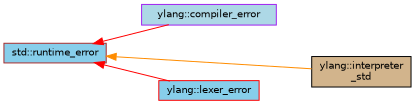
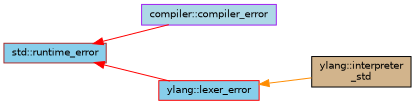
node "ylang::compiler_error": label "ylang::compiler_error" -> "compiler::compiler_error"
edge "ylang::interpreter _std" -> "std::runtime_error": now "ylang::interpreter _std" -> "ylang::lexer_error"
